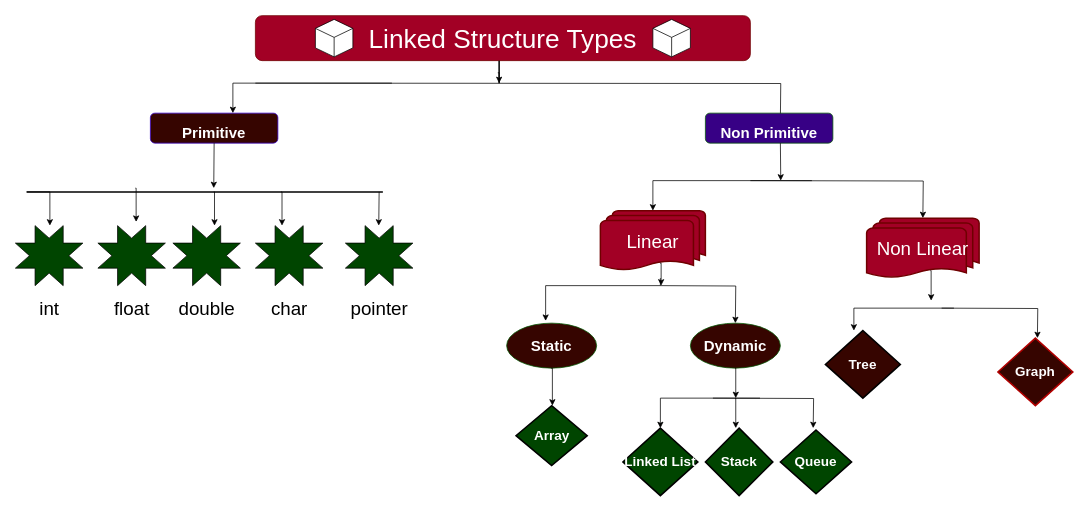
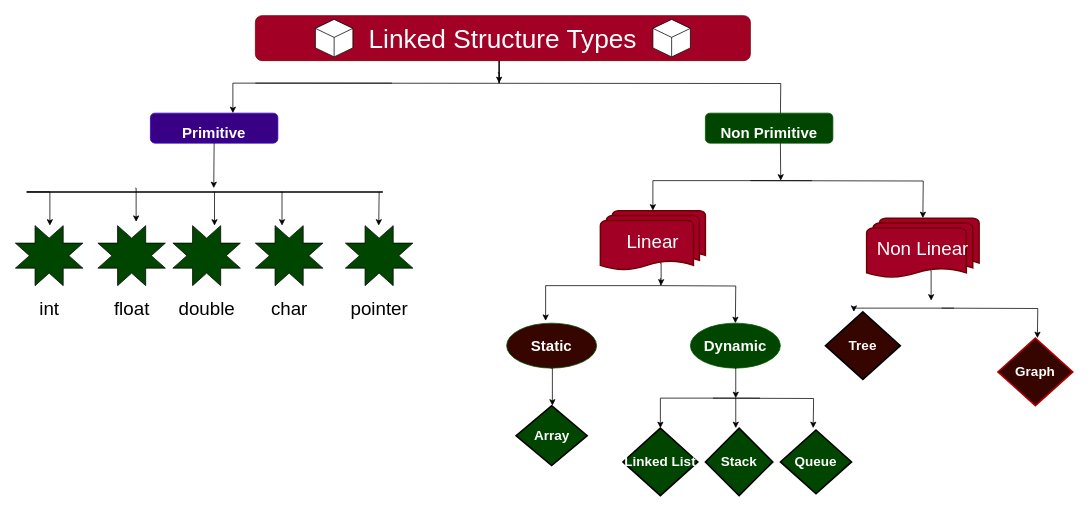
node "Primitive": fillcolor #360500 -> #370085
node "Non Primitive": fillcolor #370085 -> #004500
node "Dynamic": fillcolor #360500 -> #004500
node "Tree": moved (863, 364) -> (863, 345)
